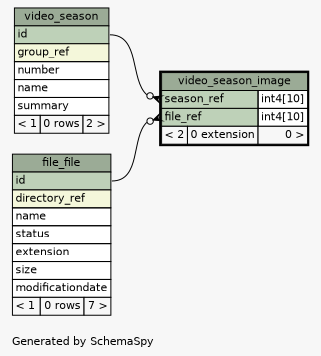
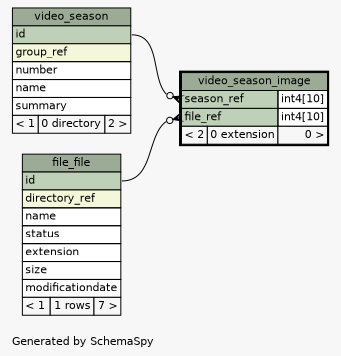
node "video_season": text "0 rows" -> "0 directory"
node "file_file": text "0 rows" -> "1 rows"
